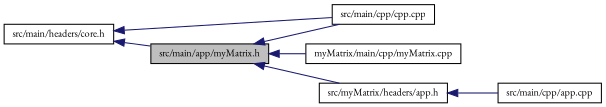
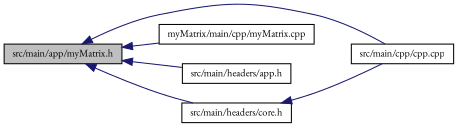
edge "src/main/app/myMatrix.h" -> "src/main/headers/core.h": reversed
node "src/myMatrix/headers/app.h": label "src/myMatrix/headers/app.h" -> "src/main/headers/app.h"
node "src/main/cpp/app.cpp": removed
